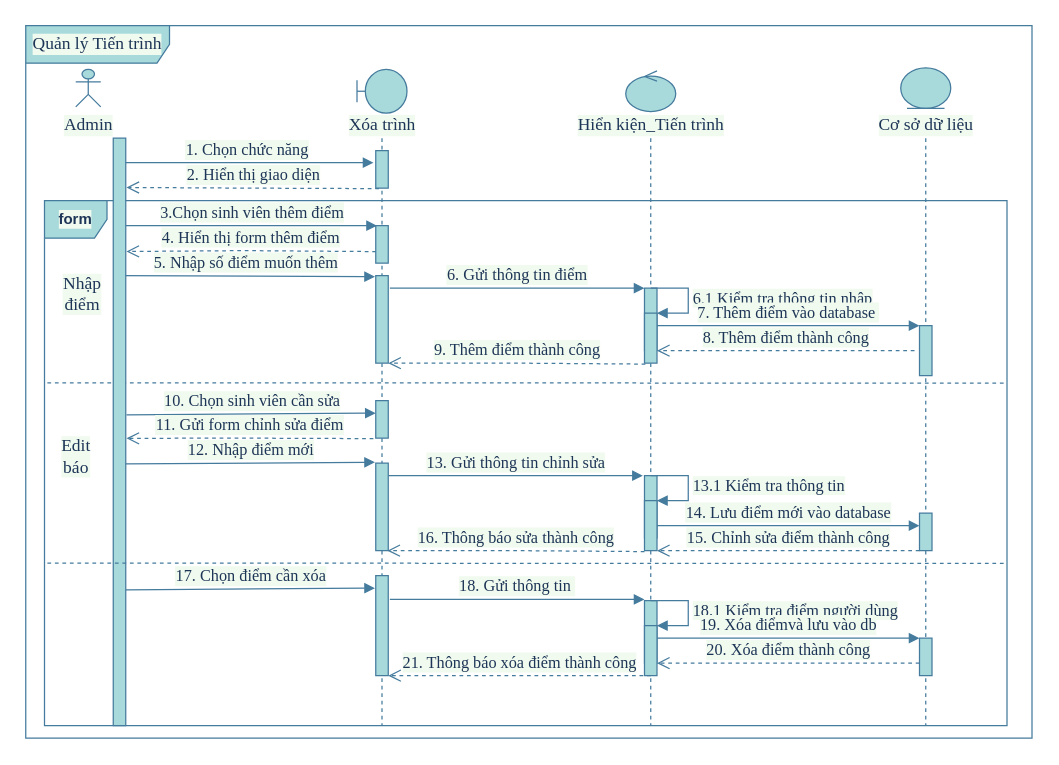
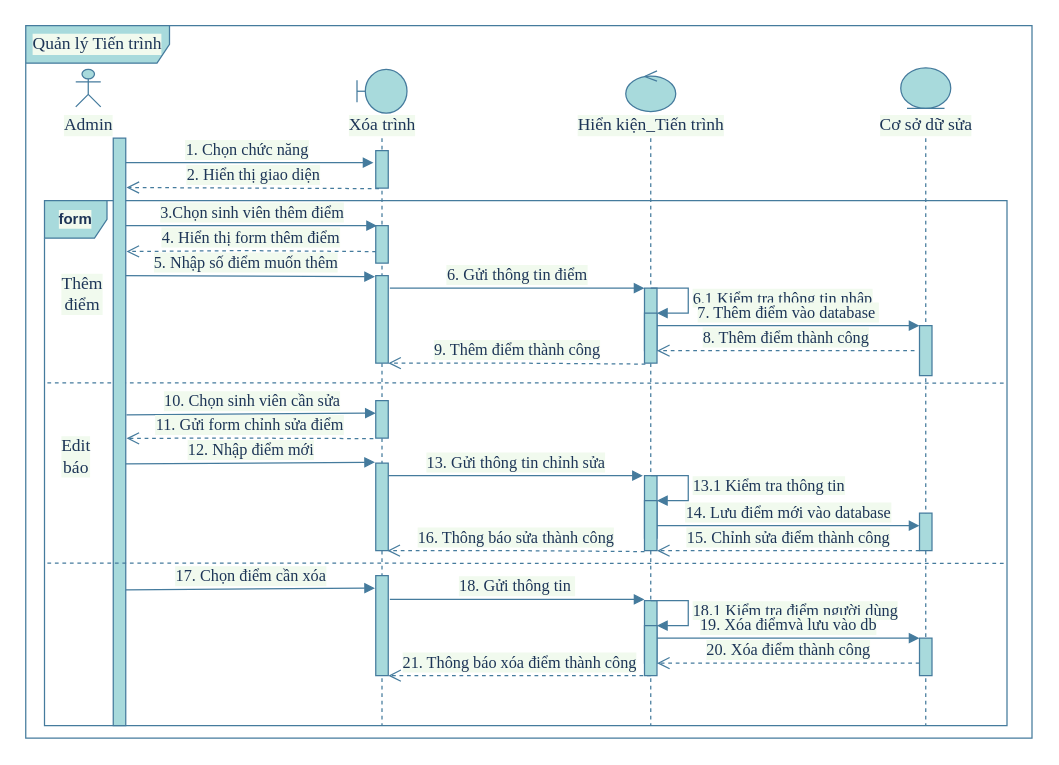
node "Cơ sở dữ liệu": label "Cơ sở dữ liệu" -> "Cơ sở dữ sửa"
node "Nhập điểm": label "Nhập điểm" -> "Thêm điểm"
